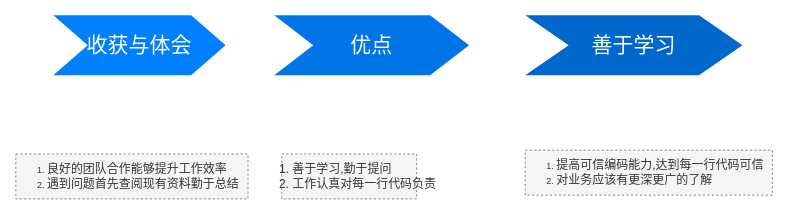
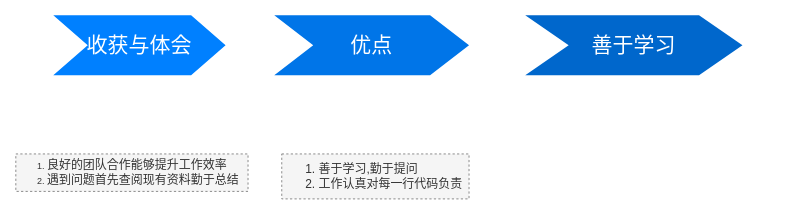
node "提高可信编码能力,达到每一行代码可信 对业务应该有更深更广的了解": removed
node "良好的团队合作能够提升工作效率 遇到问题首先查阅现有资料勤于总结": size 233x45 -> 233x38
node "善于学习,勤于提问 工作认真对每一行代码负责": size 135x45 -> 188x45
